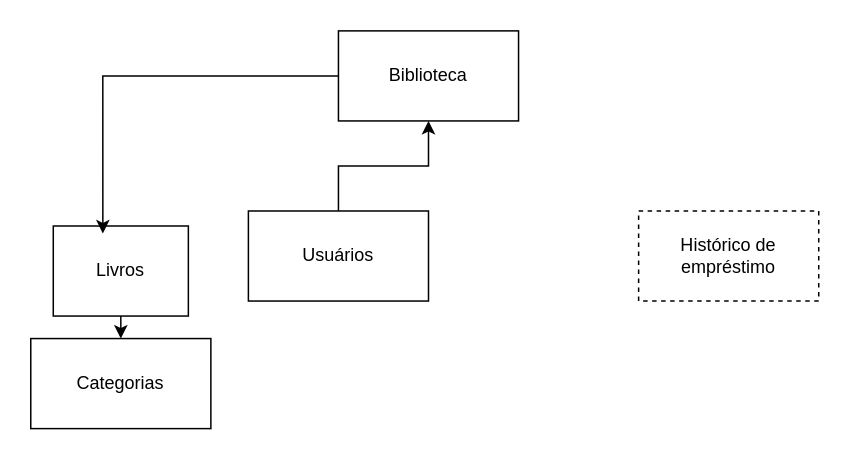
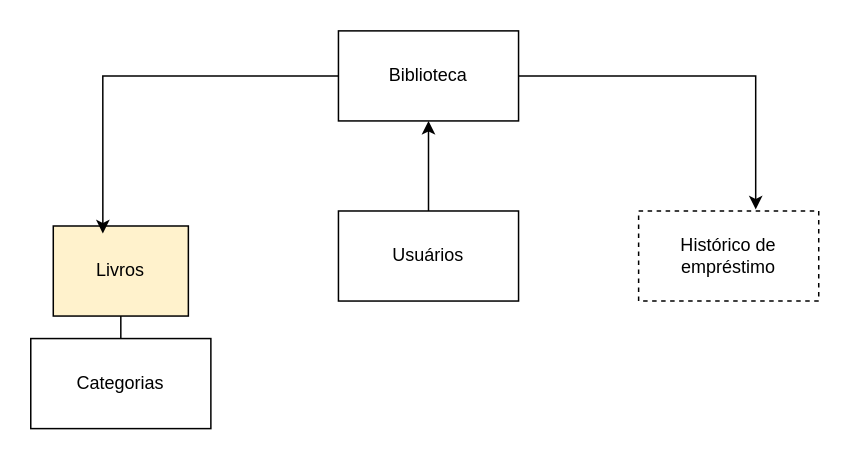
edge "Biblioteca" -> "Histórico de empréstimo": added
node "Usuários": moved (338, 256) -> (428, 256)
node "Livros": fillcolor #ffffff -> #fff2cc
edge "Livros" -> "Categorias": arrowhead classic -> none
